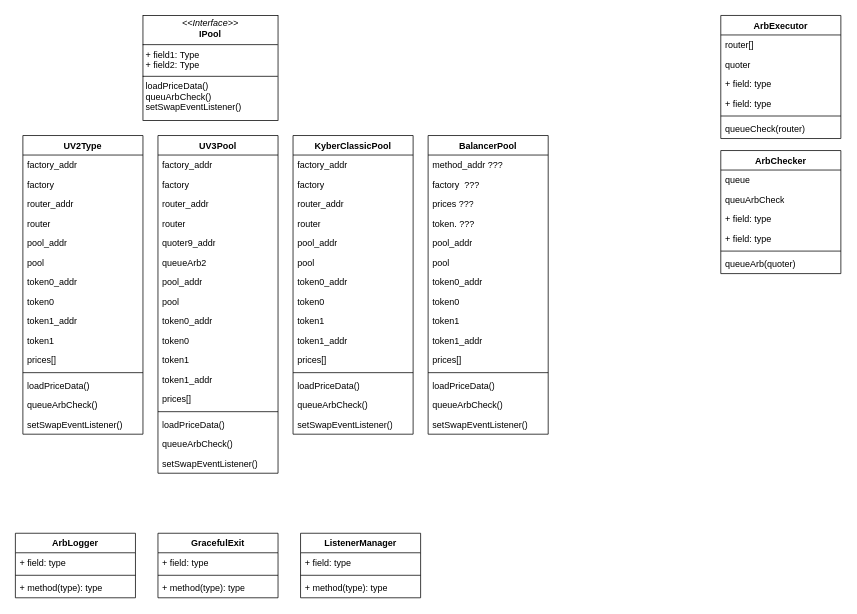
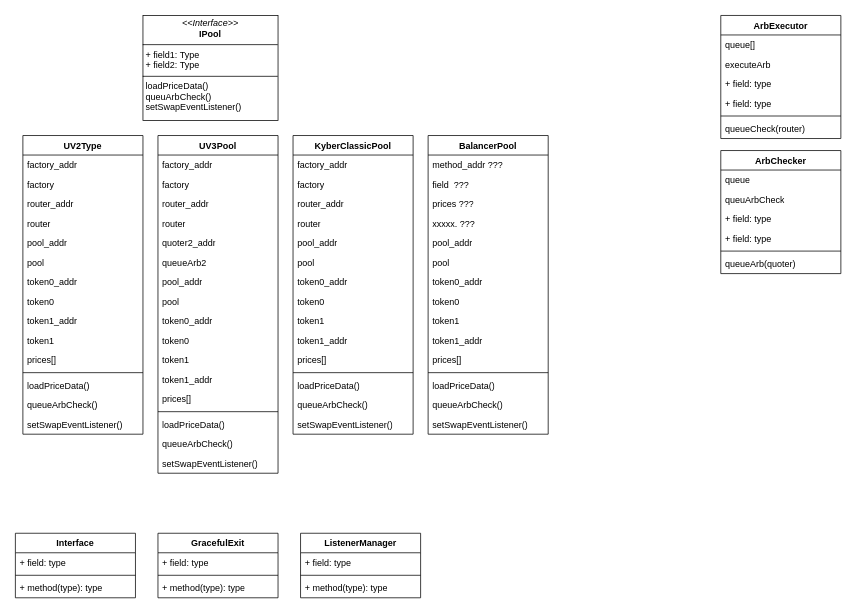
node "router[]": label "router[]" -> "queue[]"
node "quoter": label "quoter" -> "executeArb"
node "factory ???": label "factory ???" -> "field ???"
node "token. ???": label "token. ???" -> "xxxxx. ???"
node "quoter9_addr": label "quoter9_addr" -> "quoter2_addr"
node "ArbLogger": label "ArbLogger" -> "Interface"
